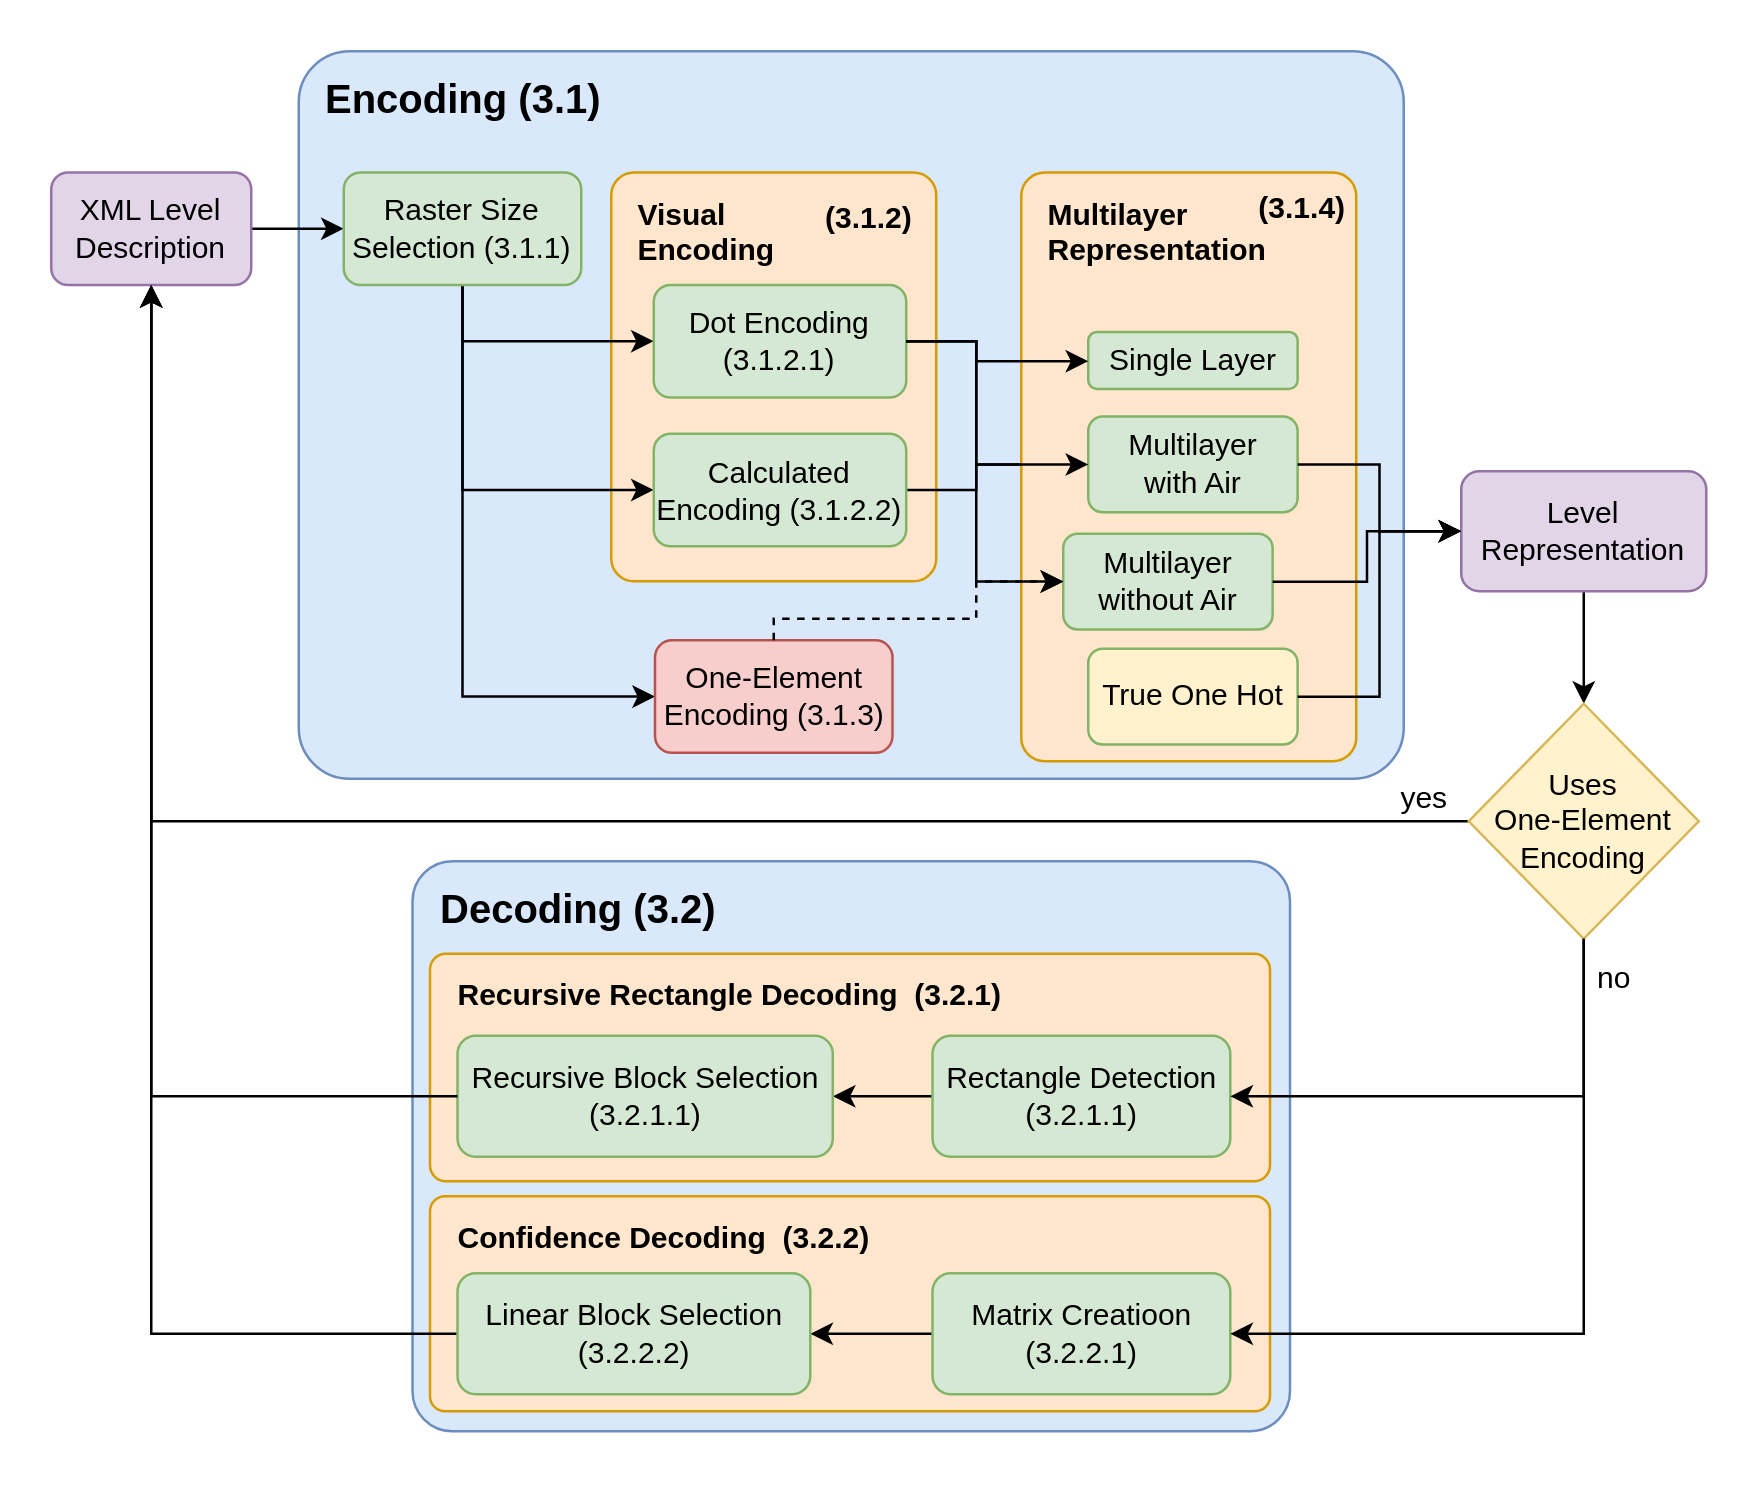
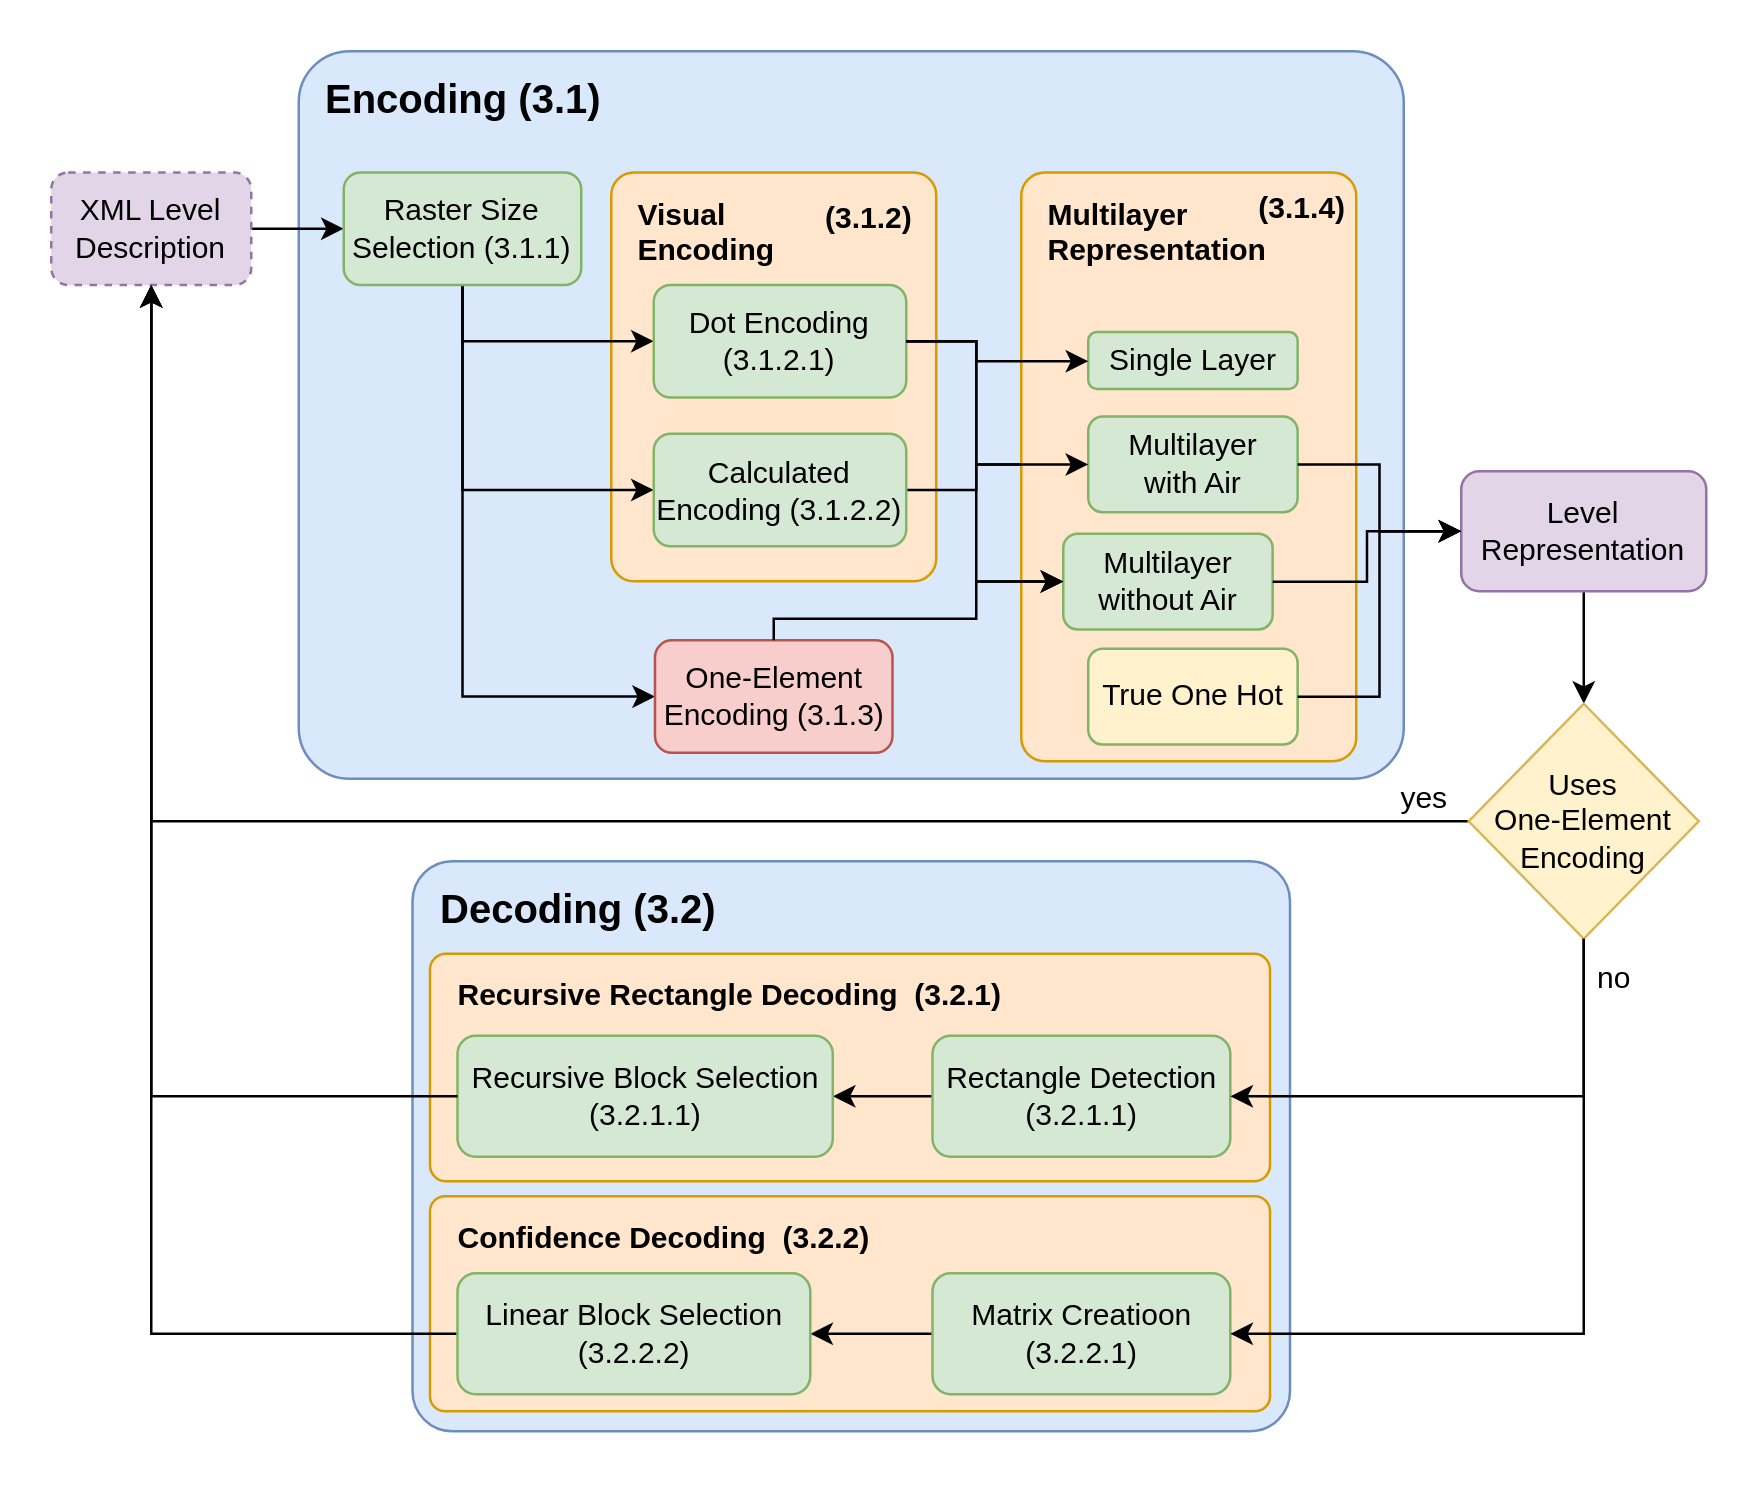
node "XML Level Description": style solid -> dashed
edge "One-Element Encoding (3.1.3)" -> "Multilayer without Air": style dashed -> solid
